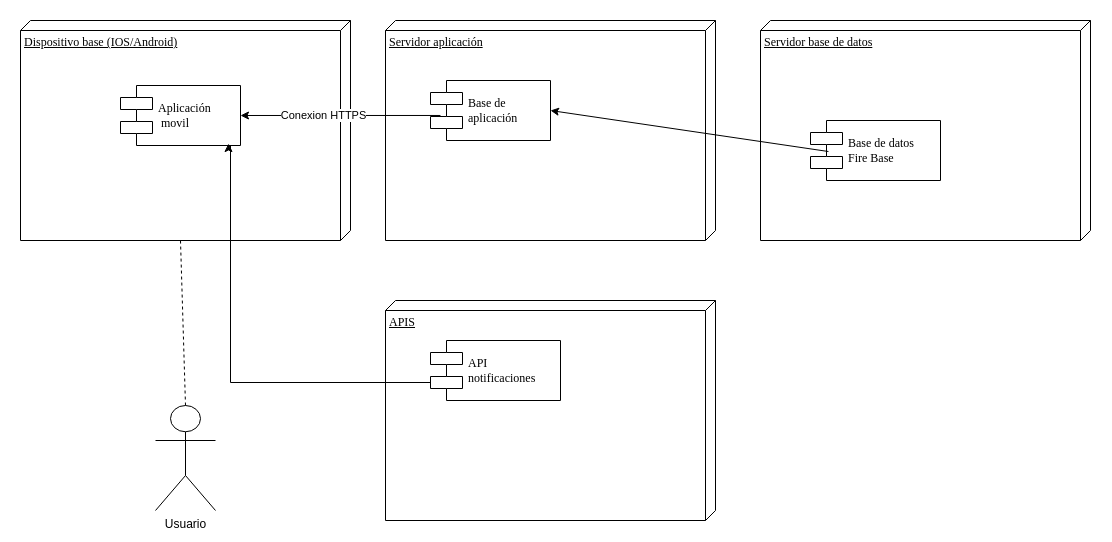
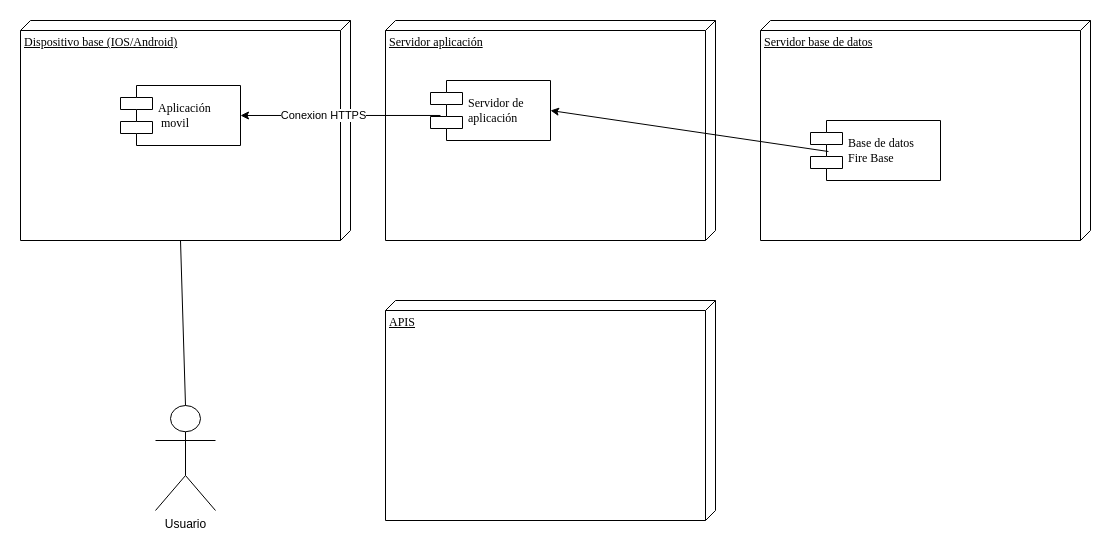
node "Base de aplicación": label "Base de aplicación" -> "Servidor de aplicación"
edge "Dispositivo base (IOS/Android)" -- "Usuario": style dashed -> solid
edge "API notificaciones" -> "Aplicación movil": removed
node "API notificaciones": removed
